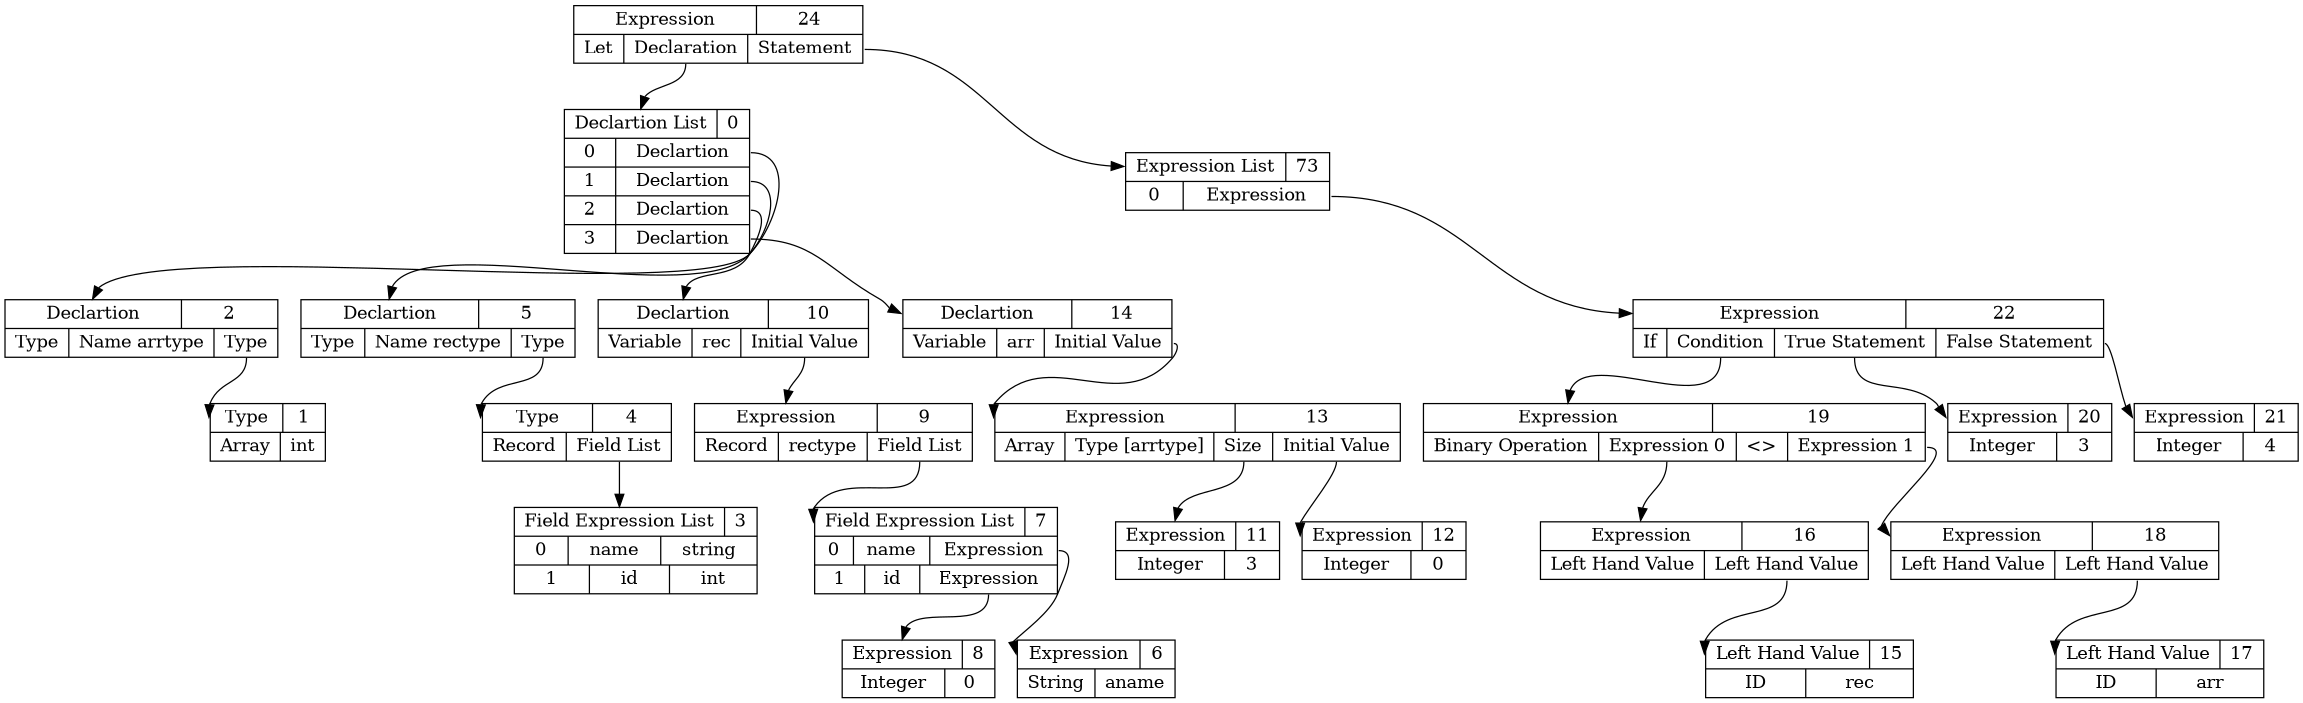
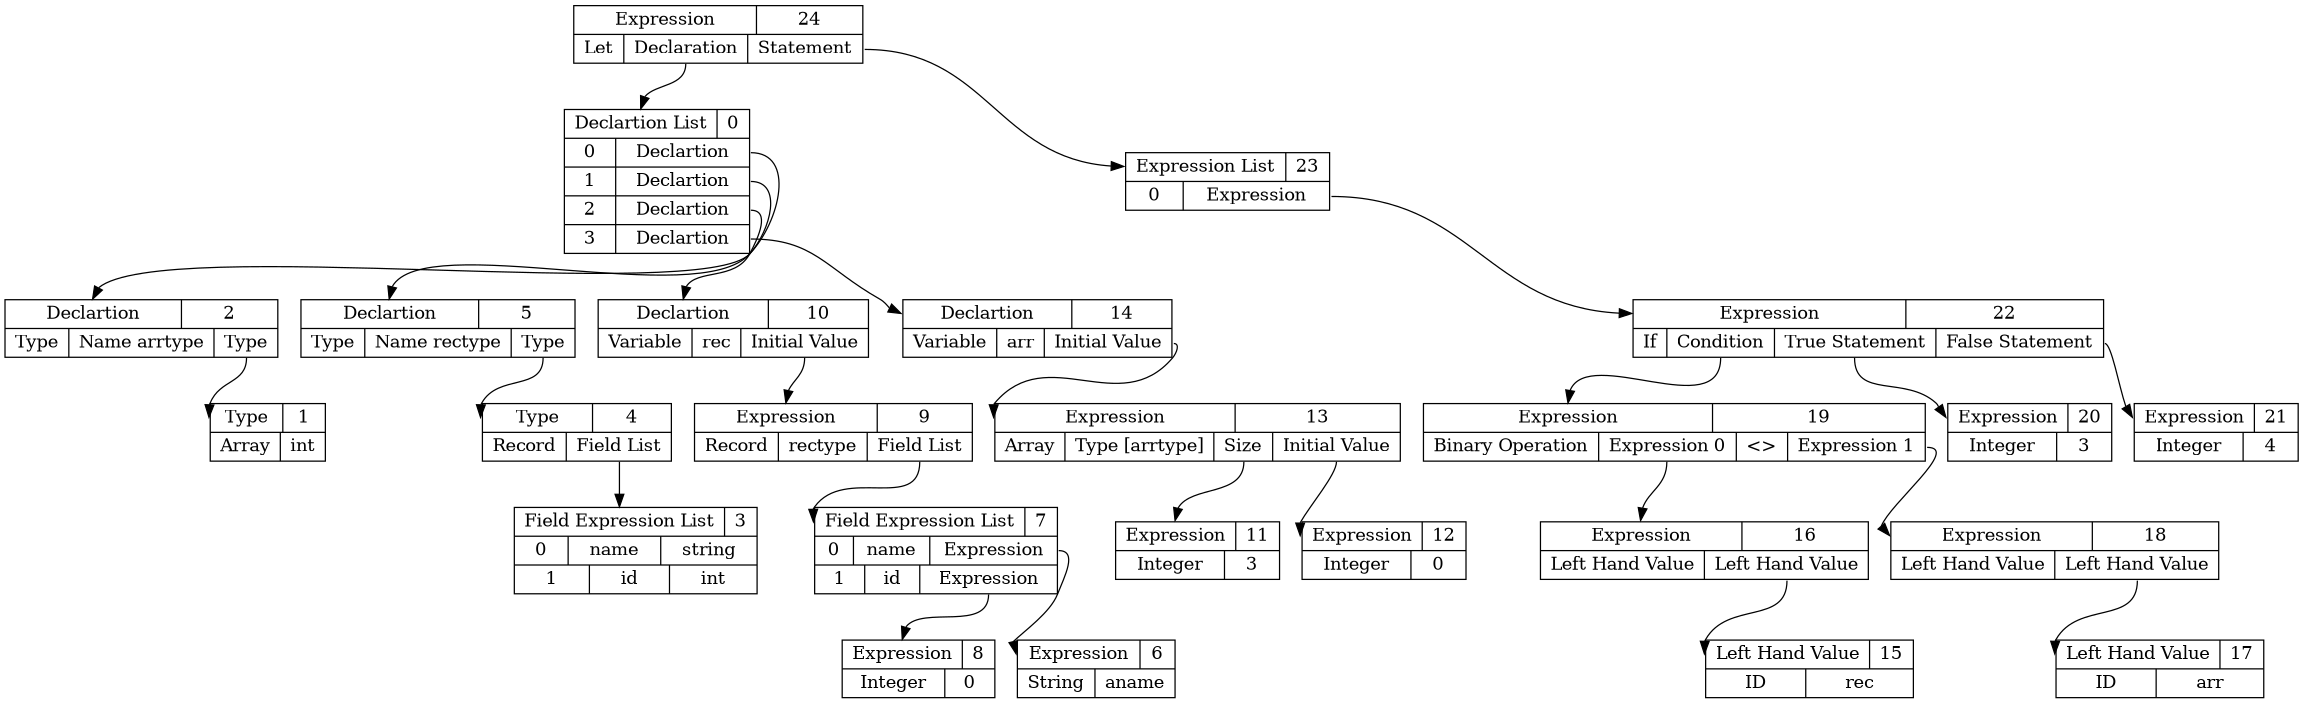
node "Expression List": text "73" -> "23"
